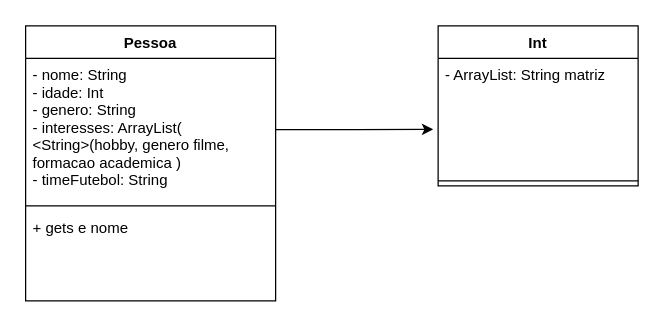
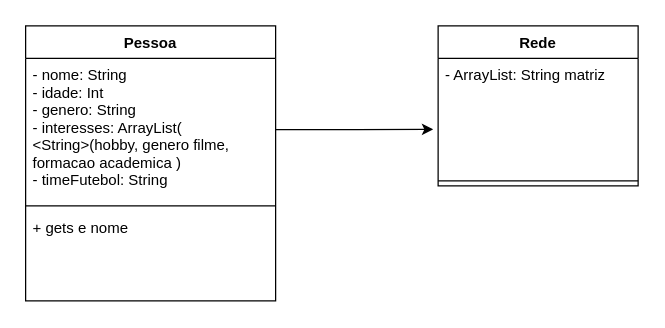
node "Int": label "Int" -> "Rede"
